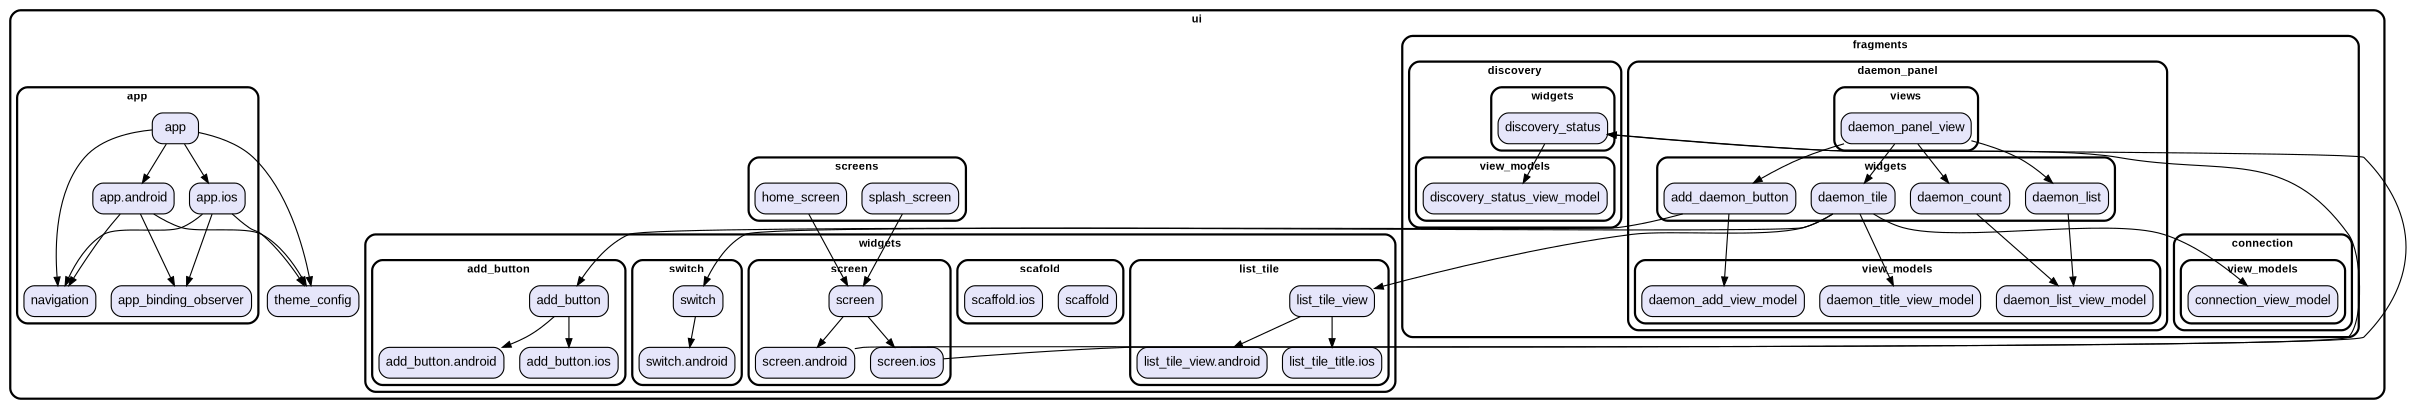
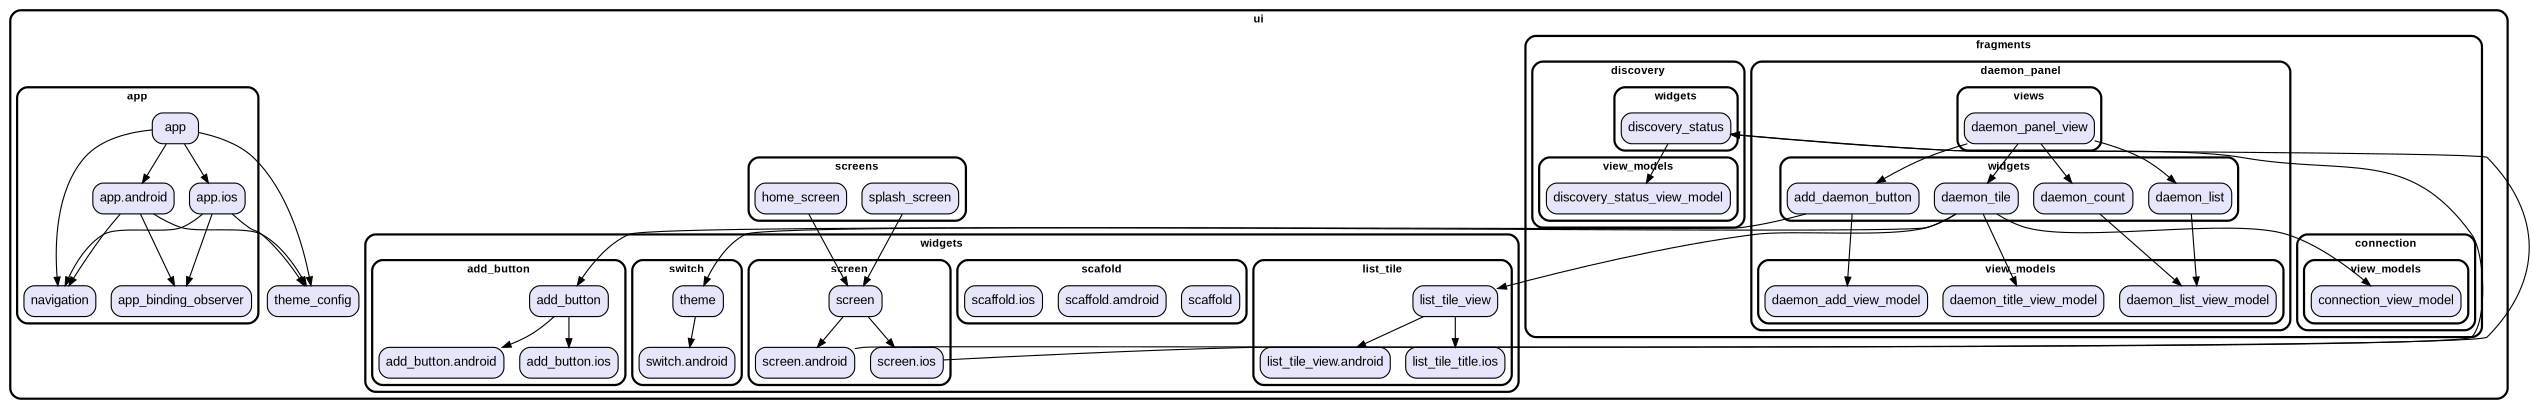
node "switch": label "switch" -> "theme"
node "scaffold.amdroid": added
